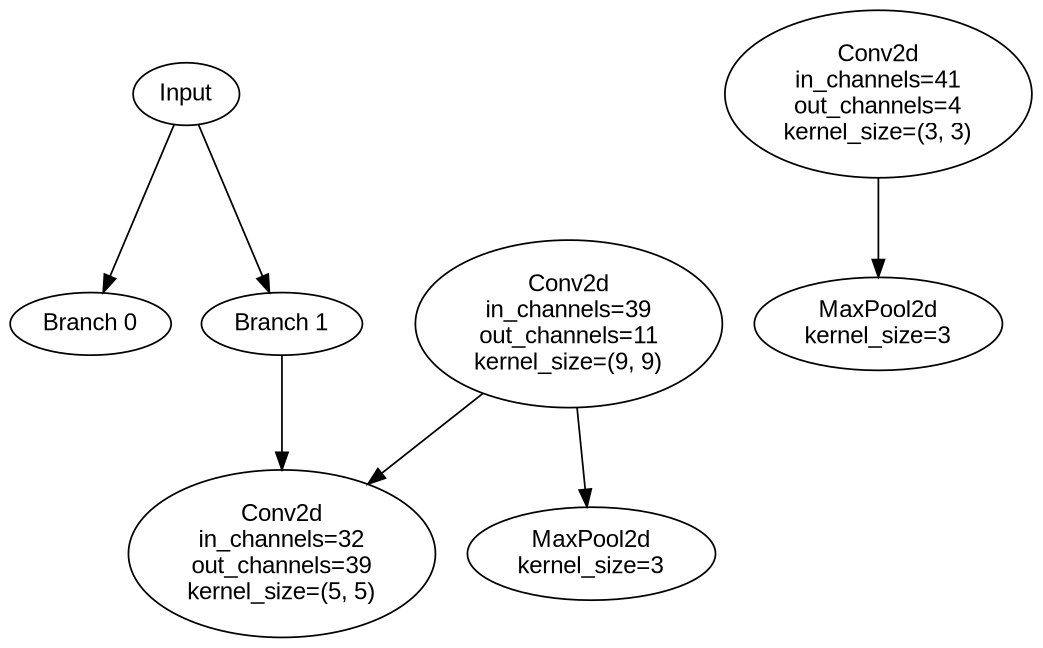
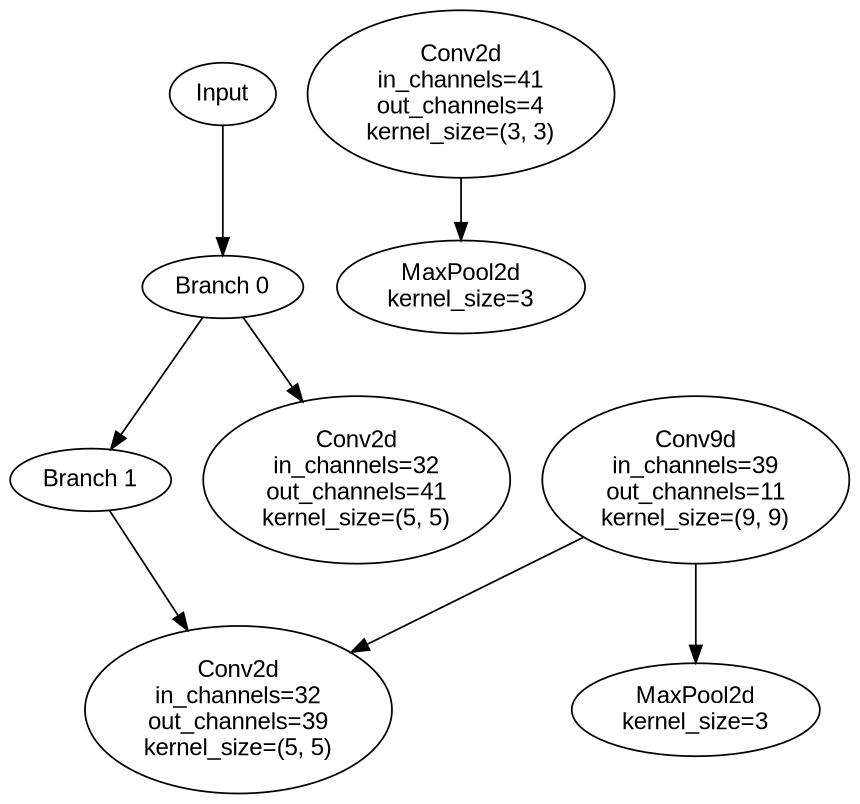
edge "Input" -> "Branch 1": now "Branch 0" -> "Branch 1"
node "Conv2d in_channels=39 out_channels=11 kernel_size=(9, 9)": label "Conv2d in_channels=39 out_channels=11 kernel_size=(9, 9)" -> "Conv9d in_channels=39 out_channels=11 kernel_size=(9, 9)"
node "Conv2d in_channels=32 out_channels=41 kernel_size=(5, 5)": added
